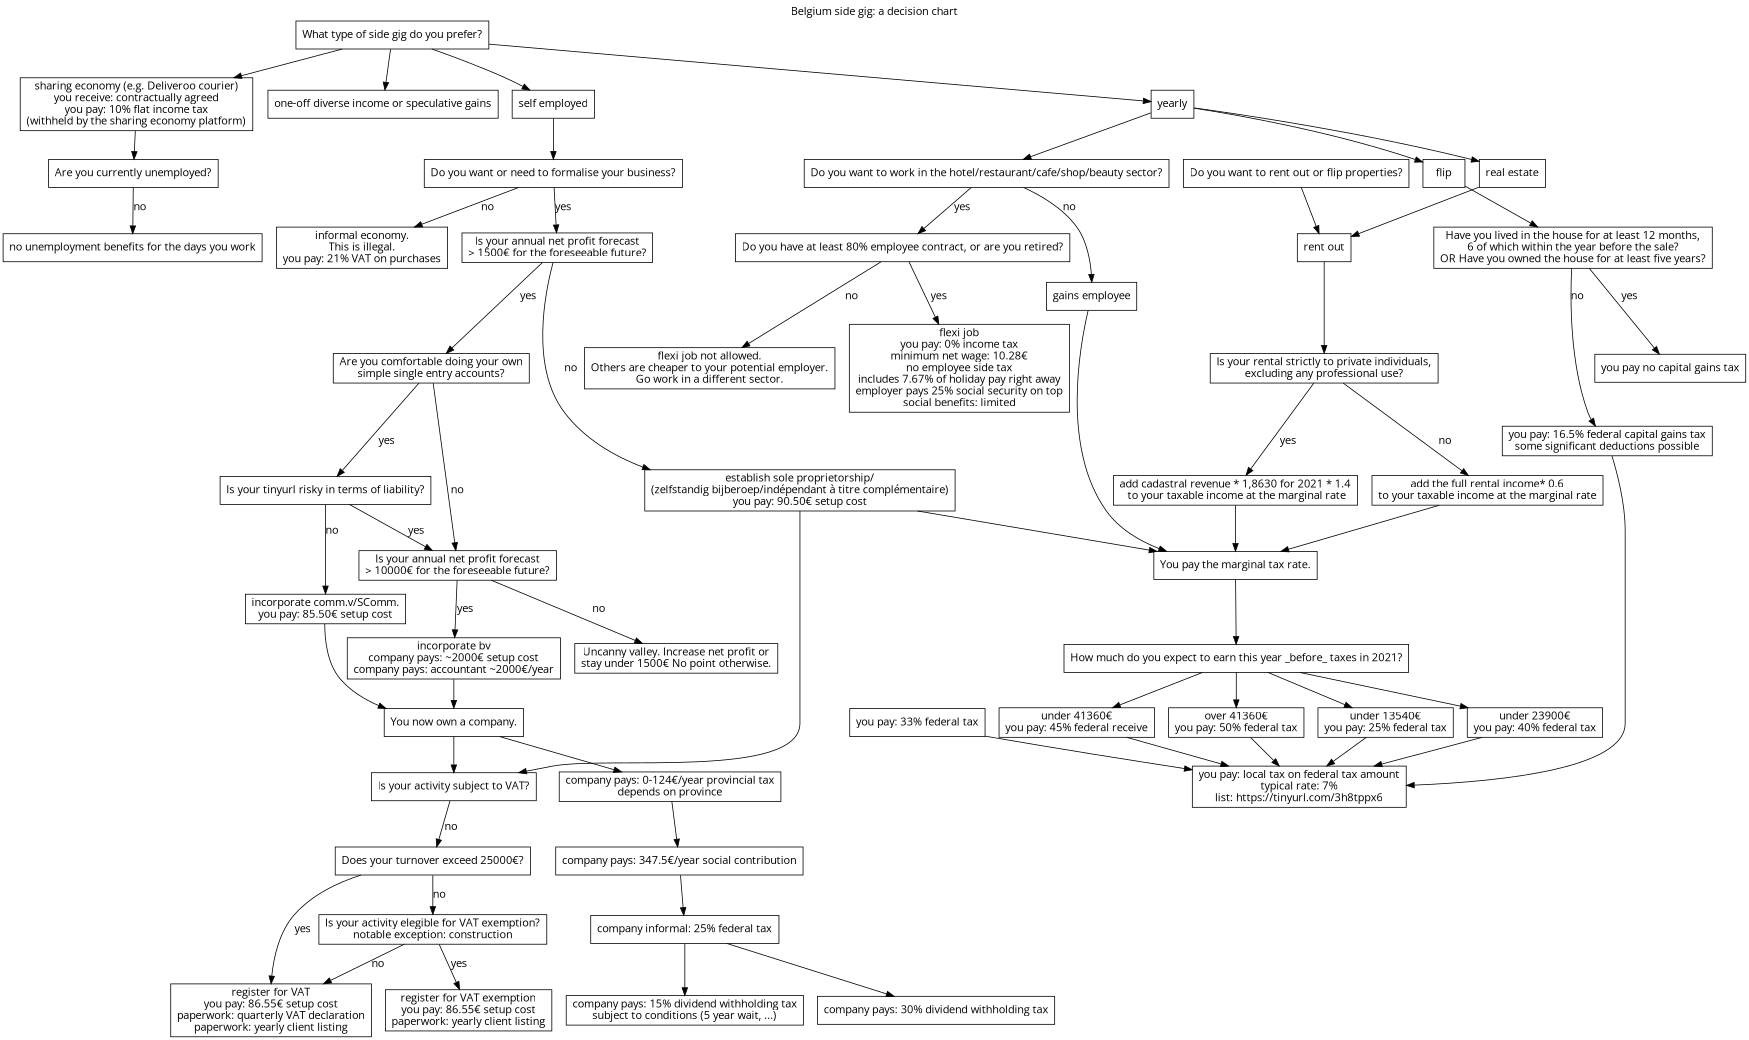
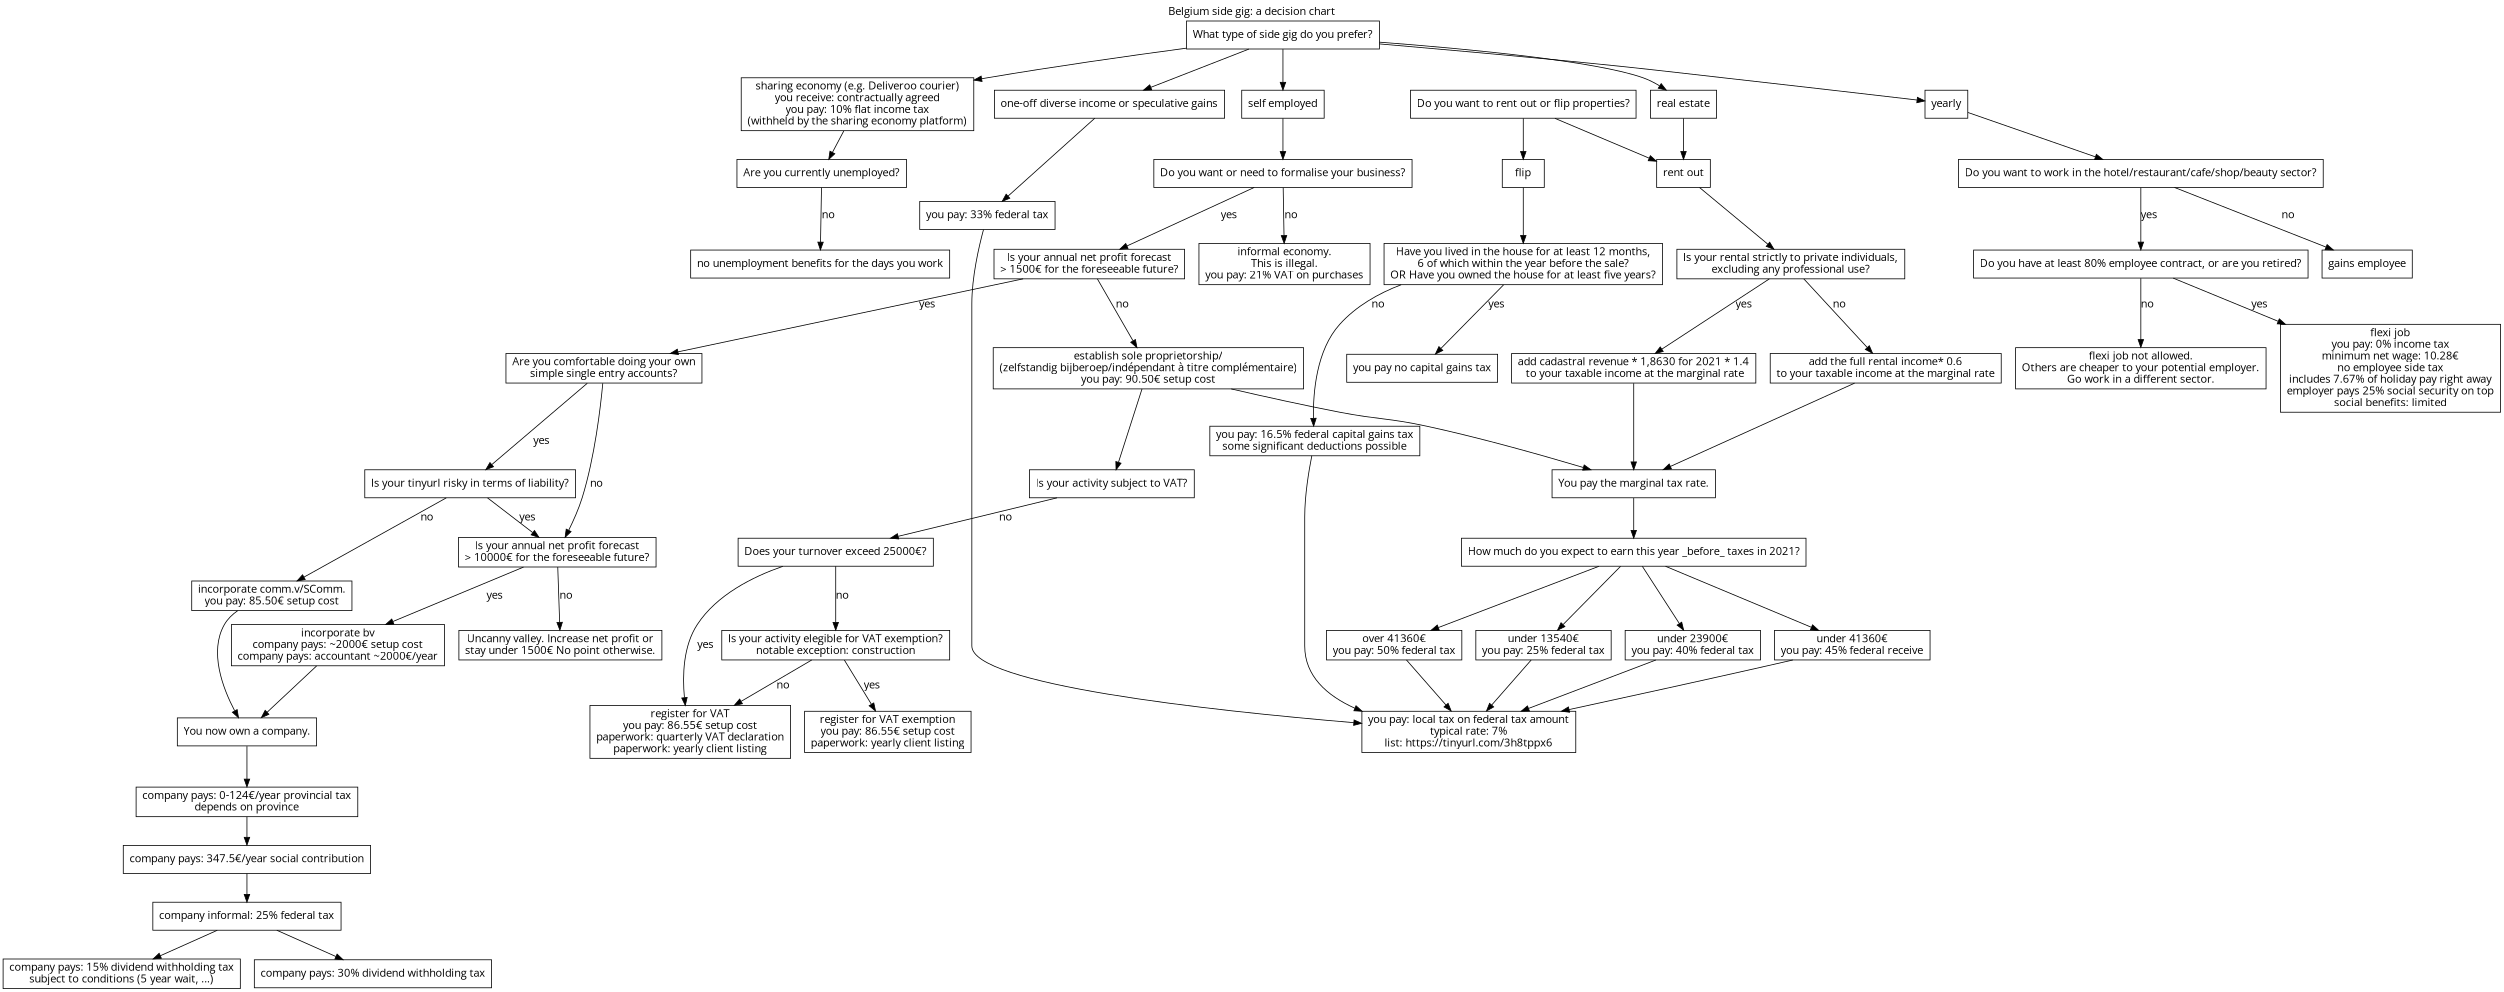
edge "yearly" -> "real estate": now "What type of side gig do you prefer?" -> "real estate"
edge "yearly" -> "flip": now "Do you want to rent out or flip properties?" -> "flip"
edge "one-off diverse income or speculative gains" -> "you pay: 33% federal tax": added
edge "gains employee" -> "You pay the marginal tax rate.": removed
edge "You now own a company." -> "Is your activity subject to VAT?": removed
